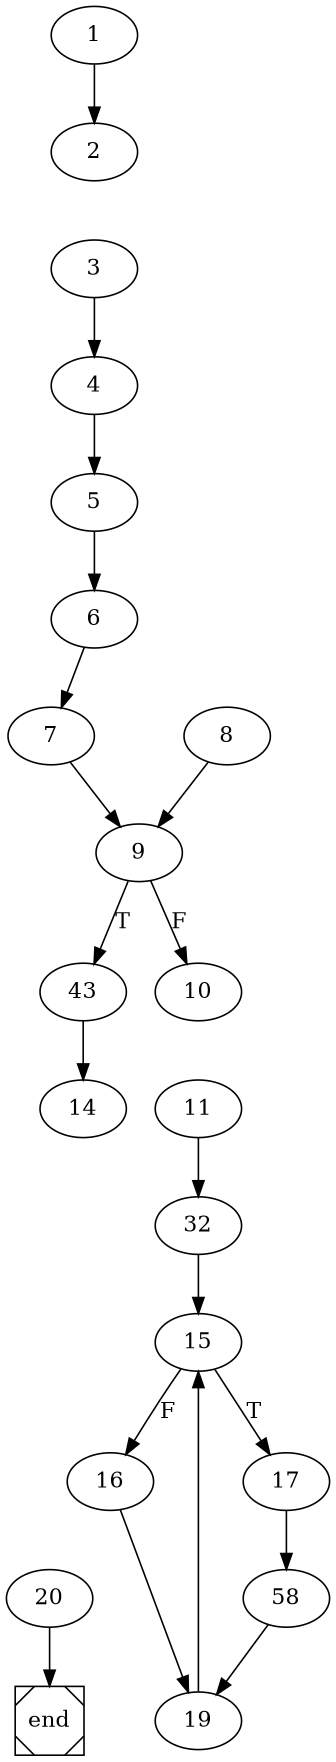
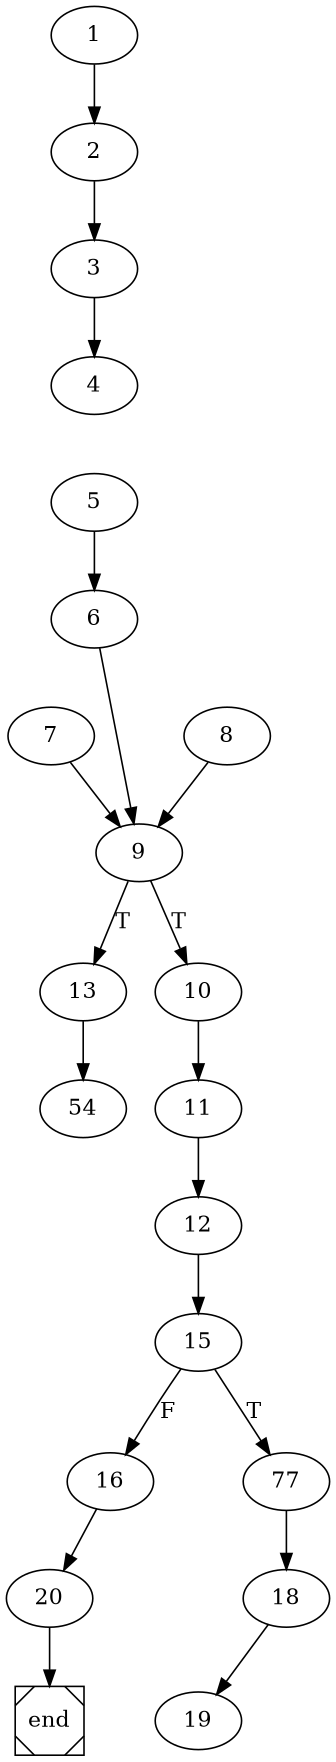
edge "2" -> "3": added
edge "4" -> "5": removed
edge "6" -> "7": now "6" -> "9"
edge "9" -> "10": label "F" -> "T"
node "43": label "43" -> "13"
edge "10" -> "11": added
node "14": label "14" -> "54"
node "32": label "32" -> "12"
node "17": label "17" -> "77"
edge "19" -> "15": removed
edge "16" -> "19": now "16" -> "20"
node "58": label "58" -> "18"
